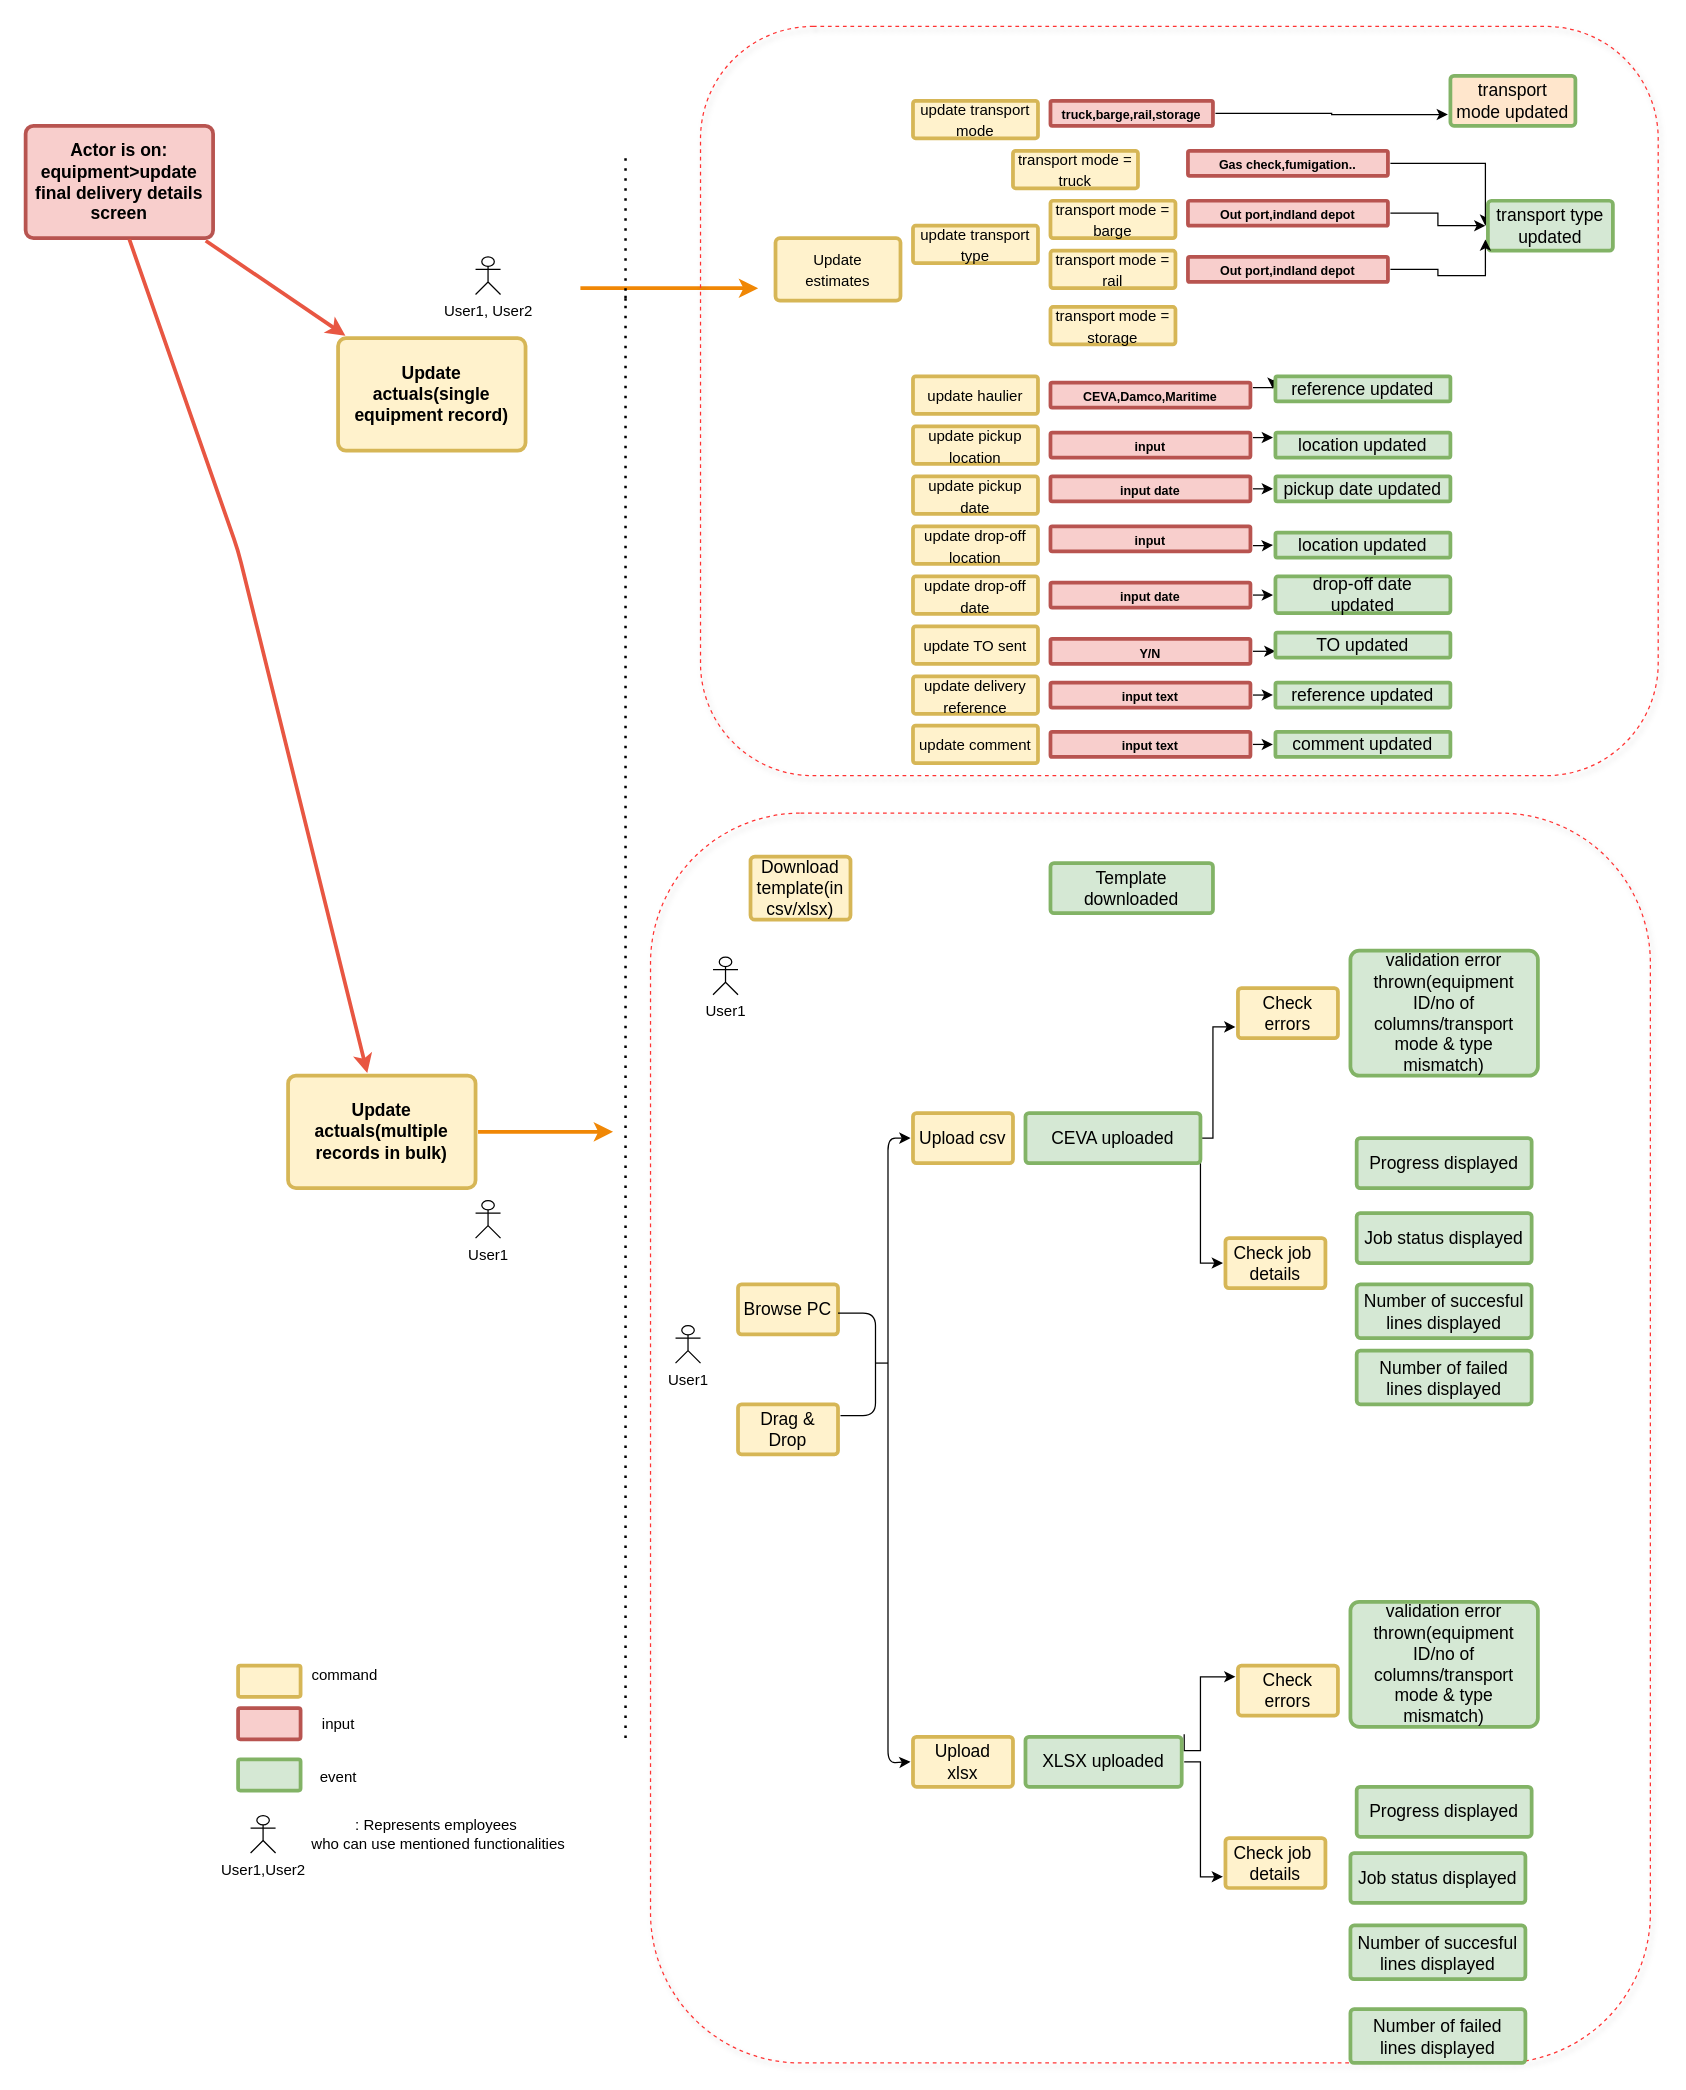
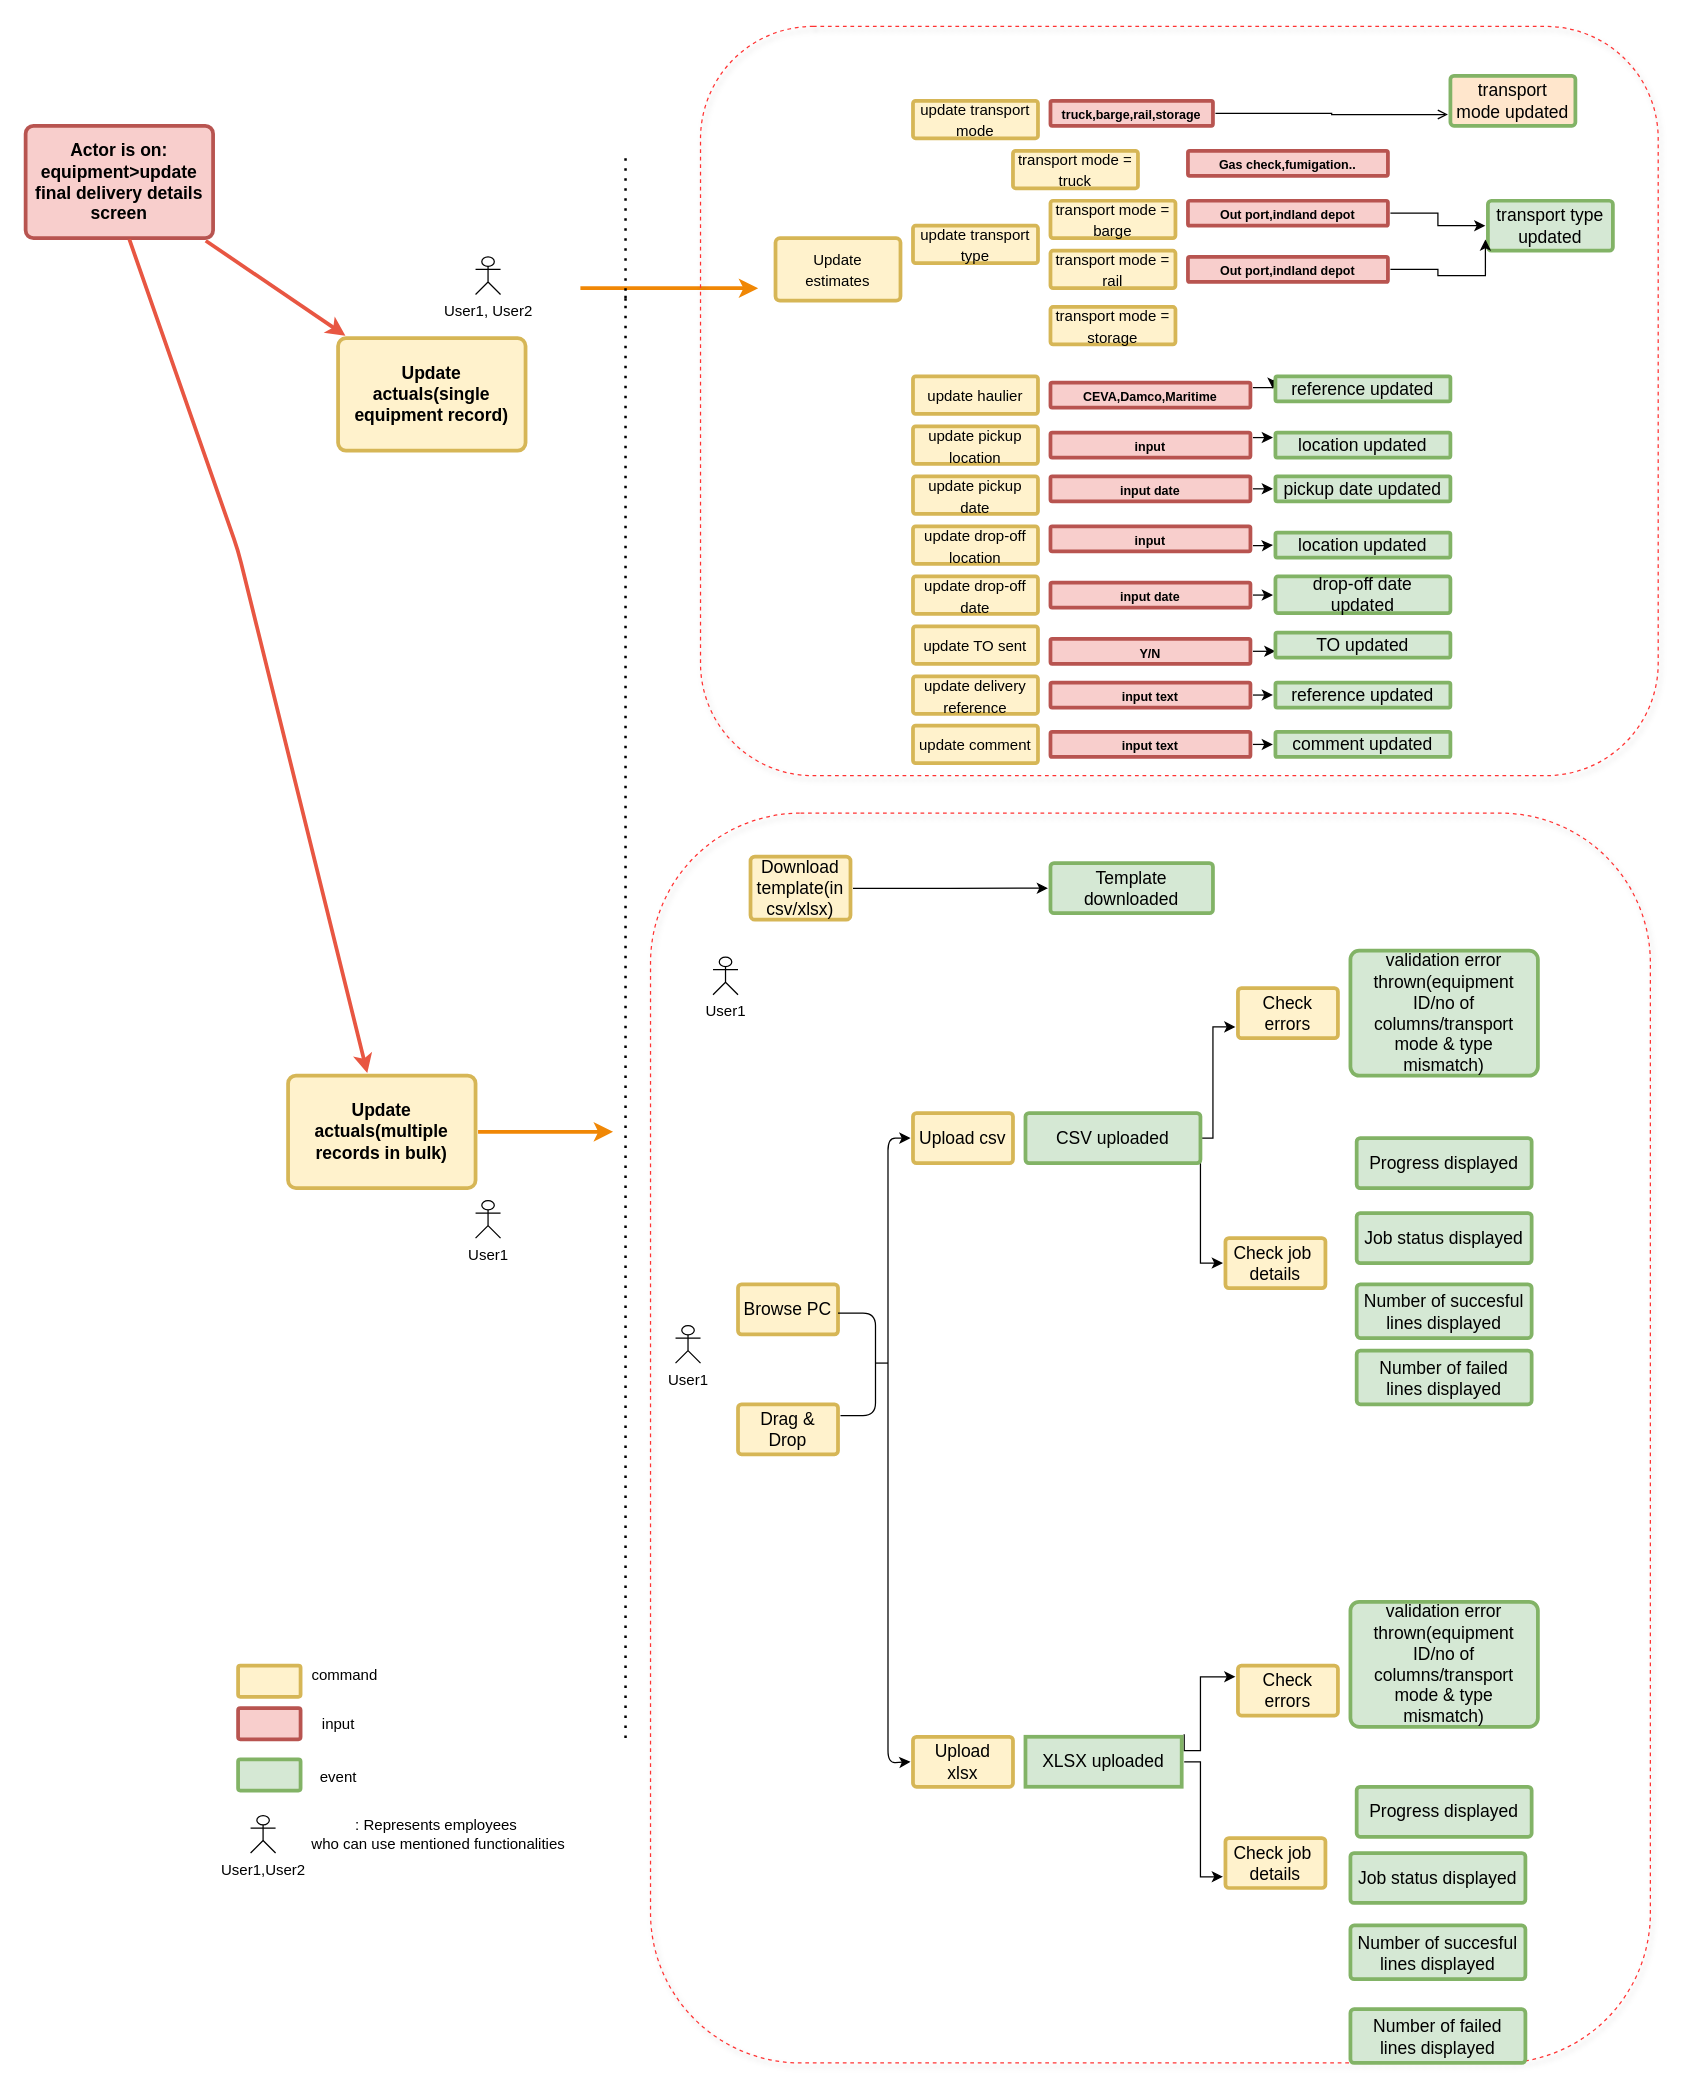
edge "truck,barge,rail,storage" -> "transport mode updated": arrowhead classic -> open
edge "Gas check,fumigation.." -> "transport type updated": removed
edge "Download template(in csv/xlsx)" -> "Template downloaded": added
node "CEVA uploaded": label "CEVA uploaded" -> "CSV uploaded"
node "XLSX uploaded": shape rounded rectangle -> rectangle
